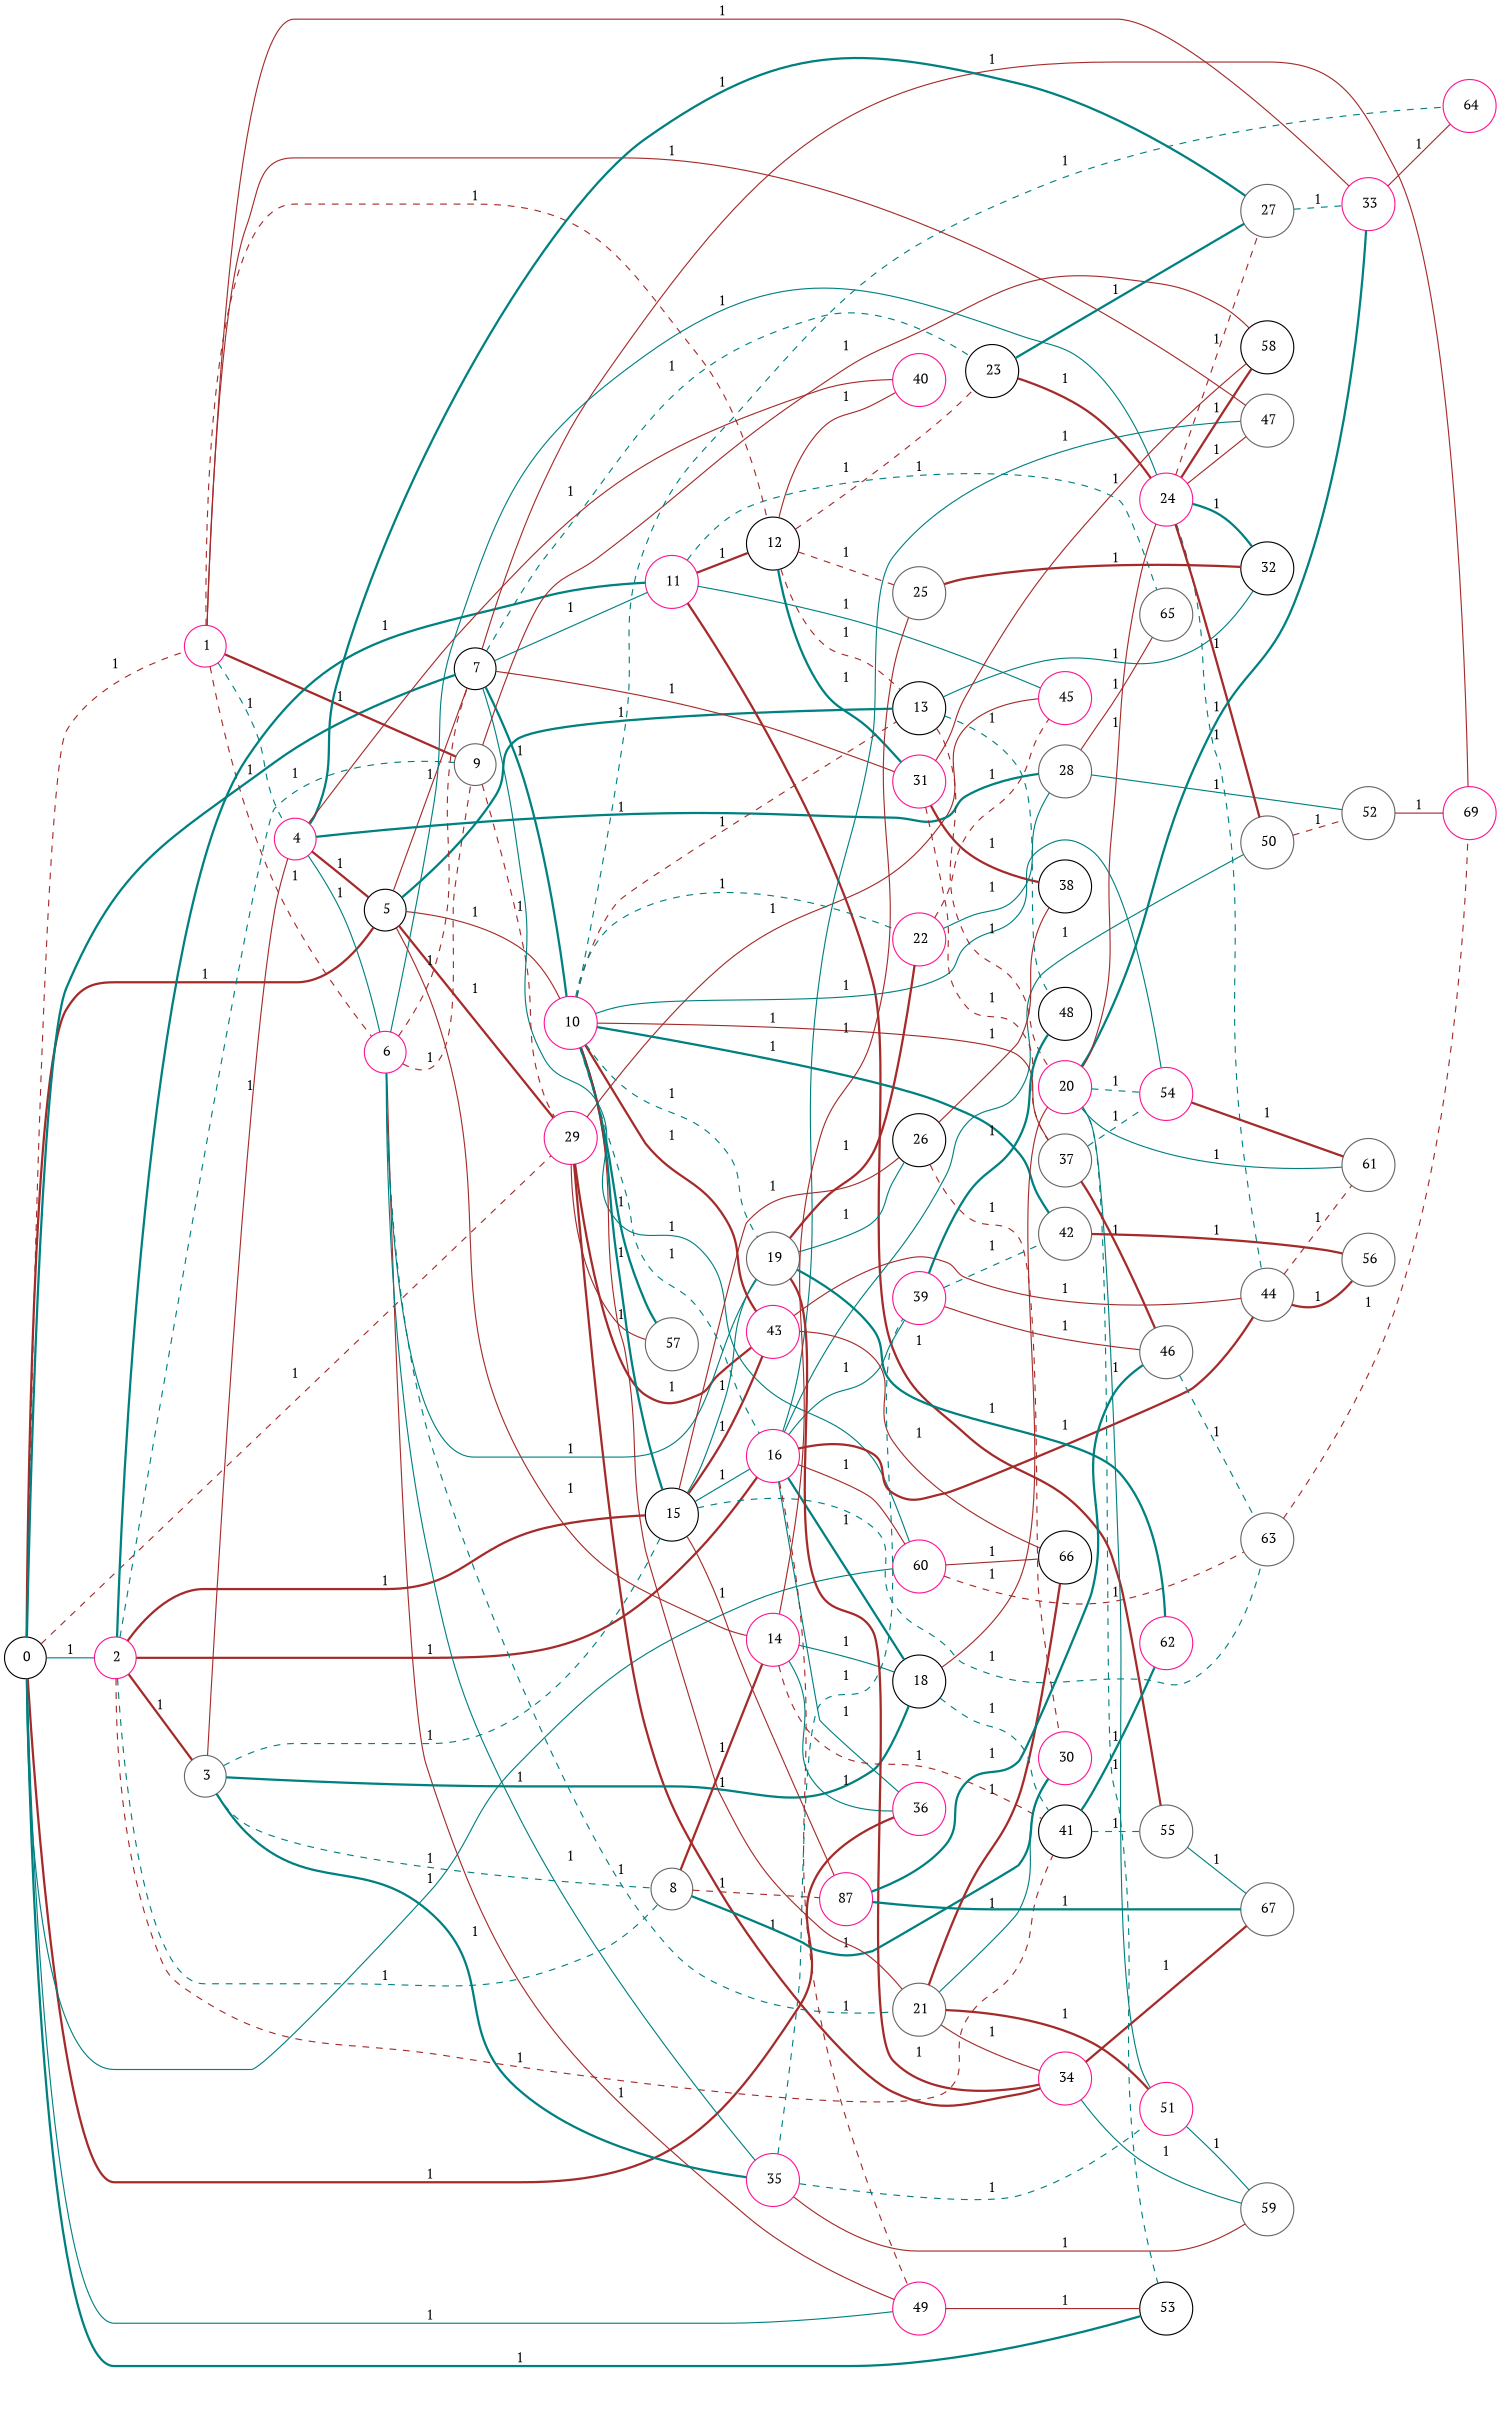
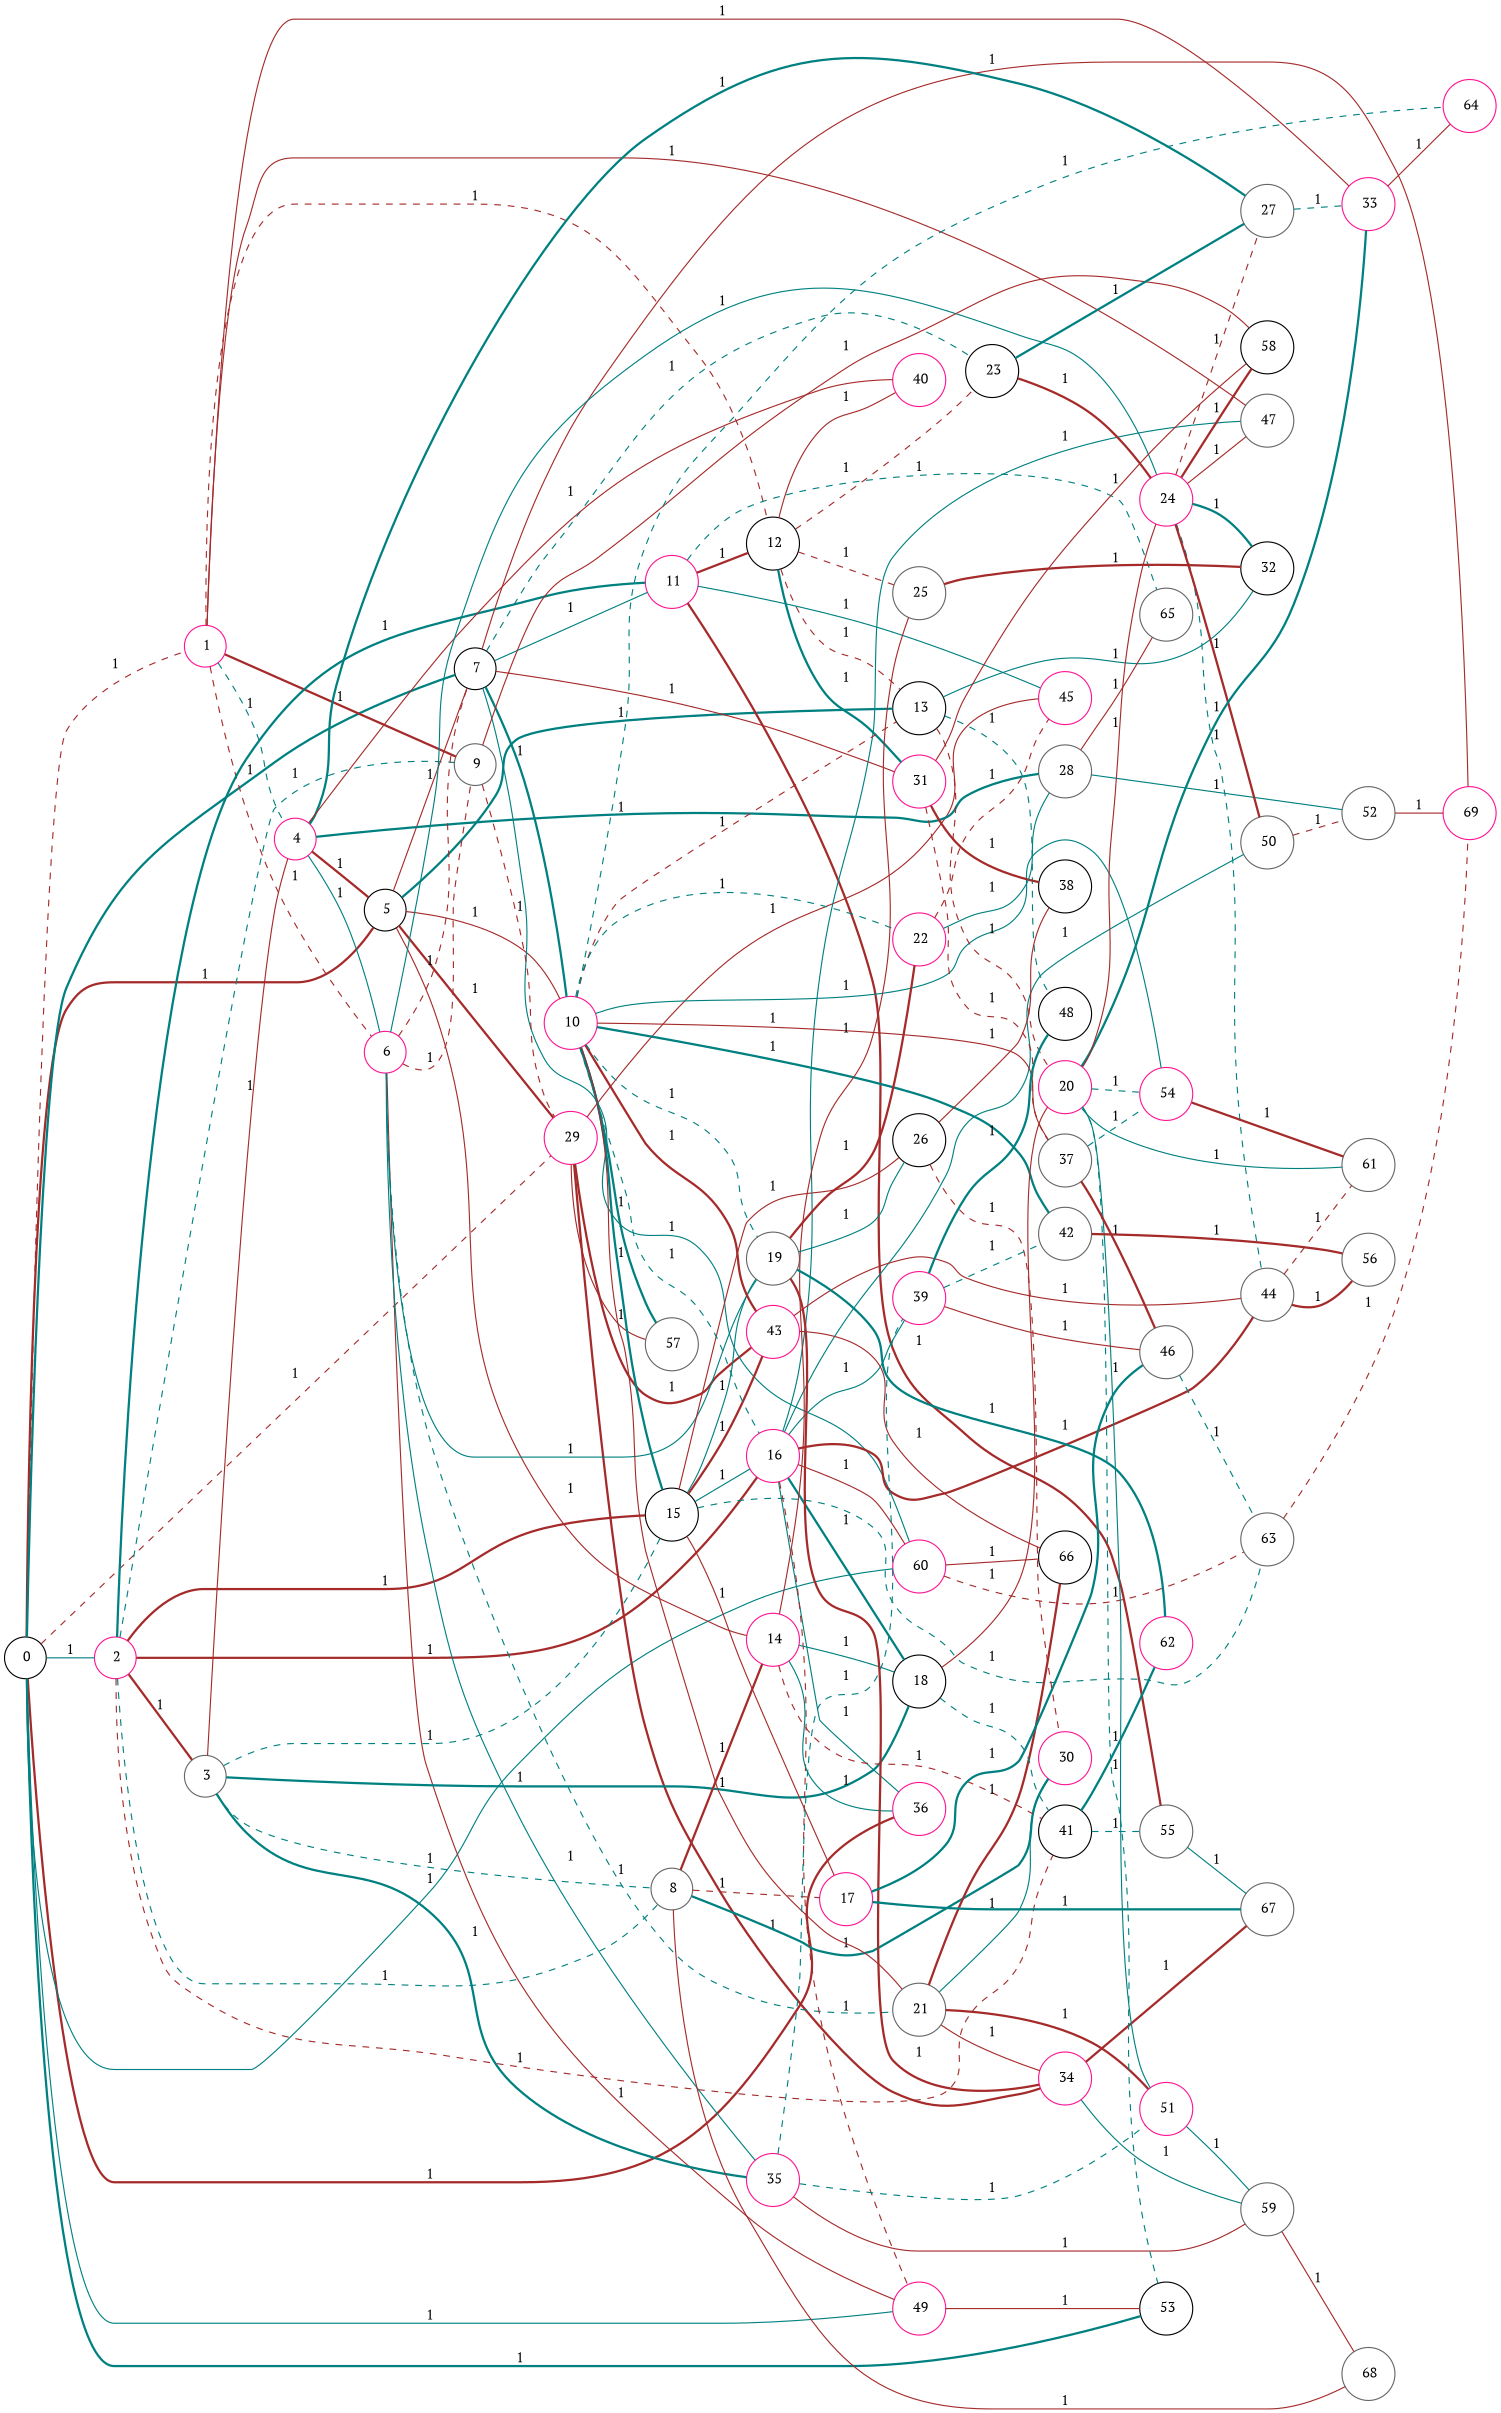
node "87": label "87" -> "17"
node "68": added
